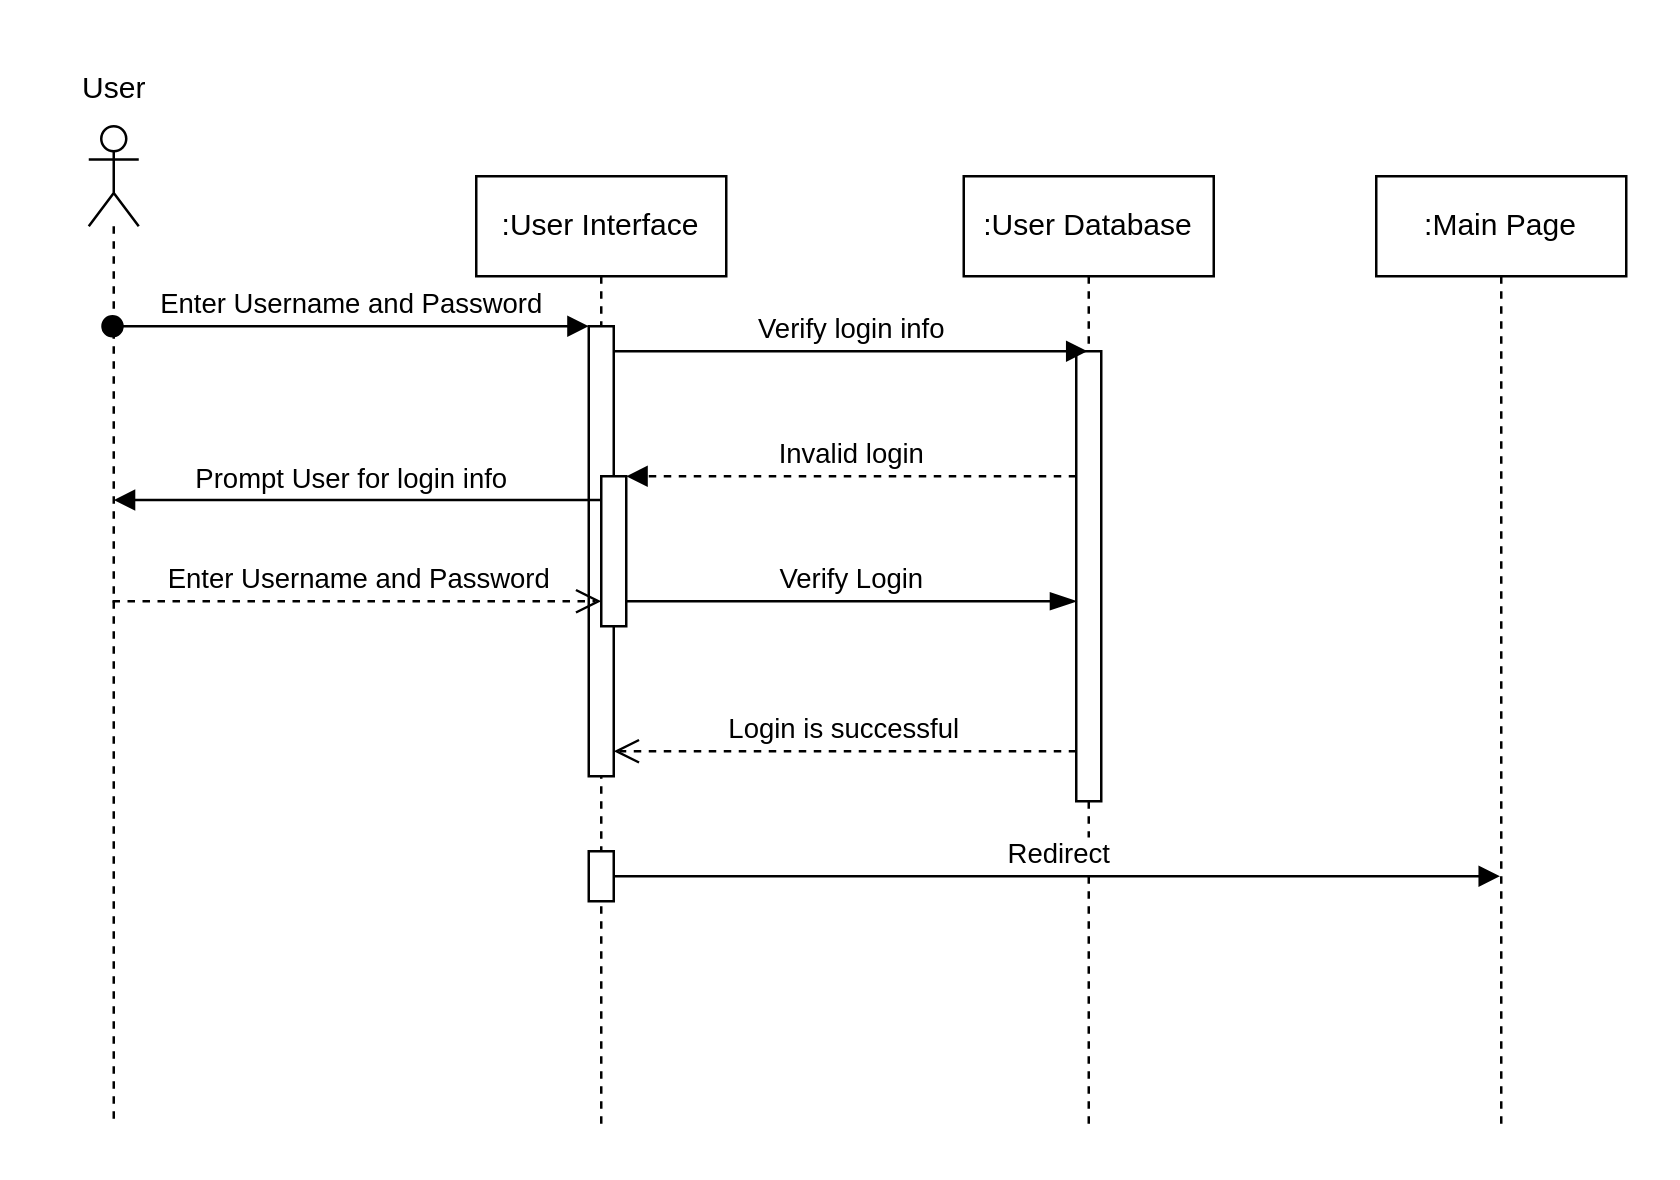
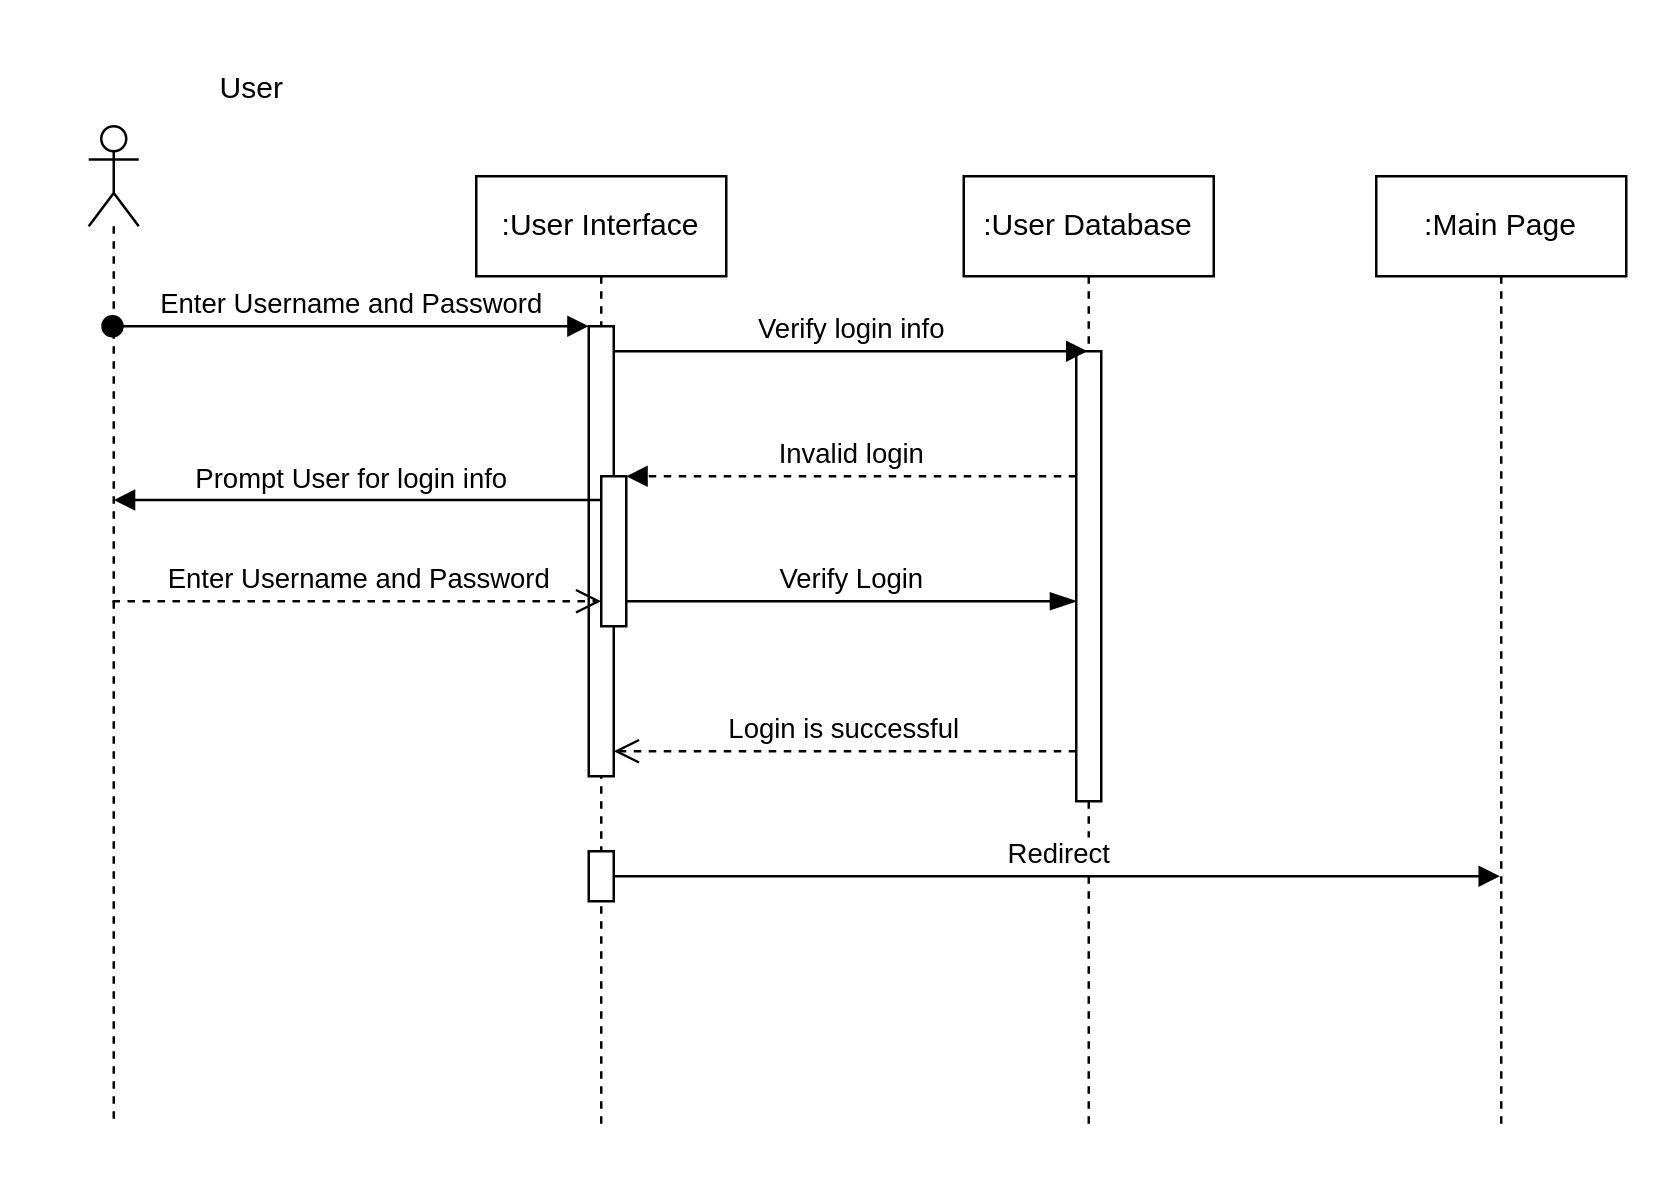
node "User": moved (114, 89) -> (251, 89)
